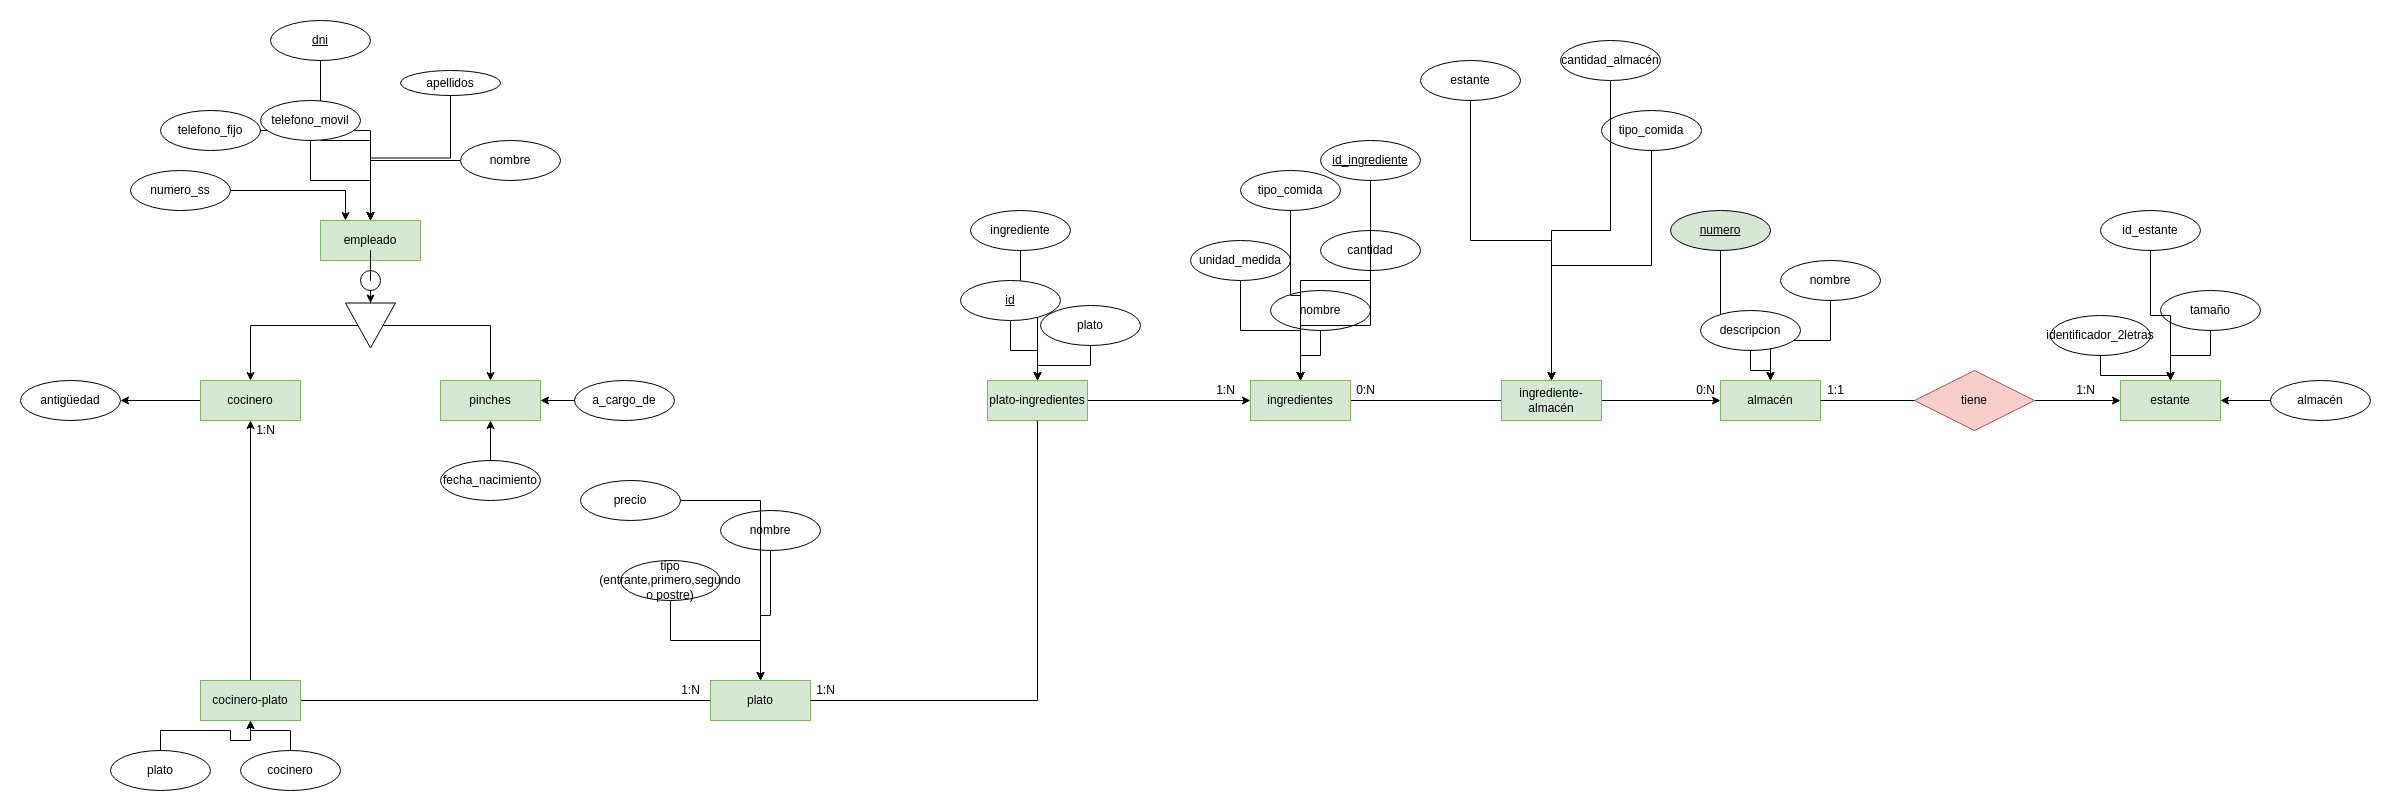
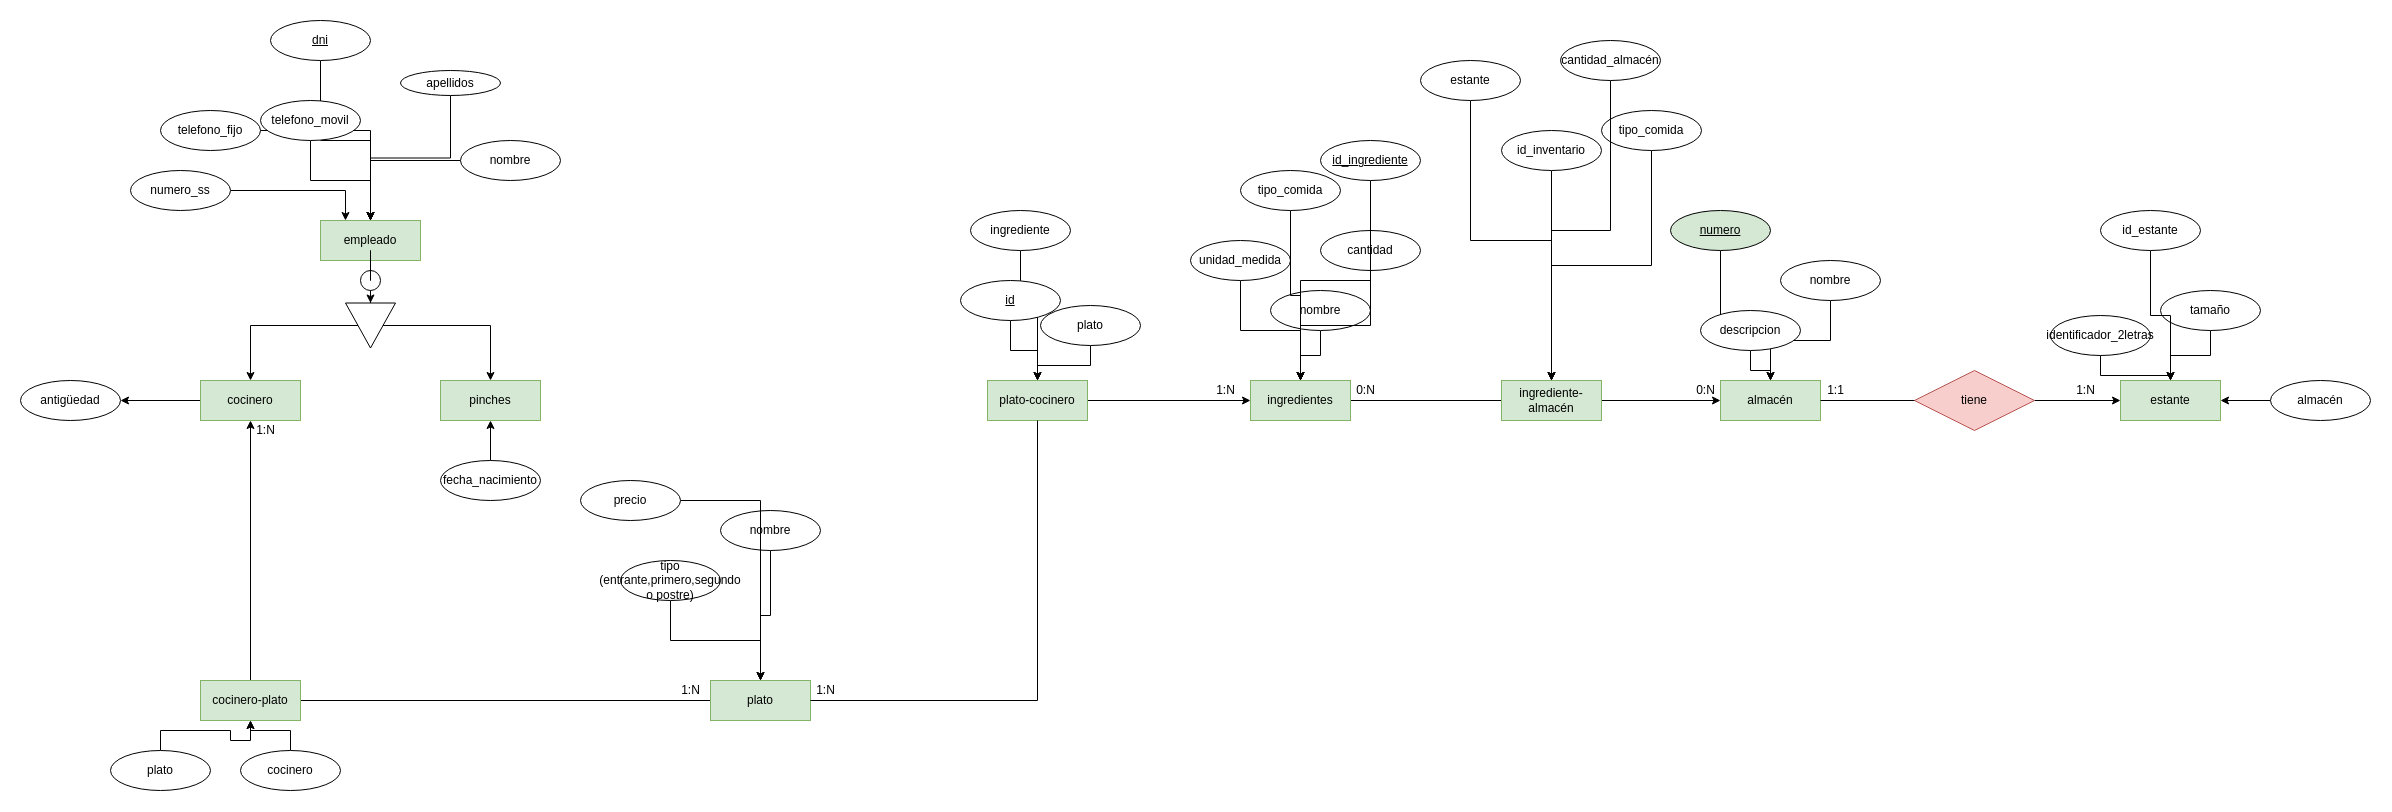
node "id_inventario": added
edge "id_inventario" -> "ingrediente-almacén": added
edge "a_cargo_de" -> "pinches": removed
node "a_cargo_de": removed
node "plato-ingredientes": label "plato-ingredientes" -> "plato-cocinero"
